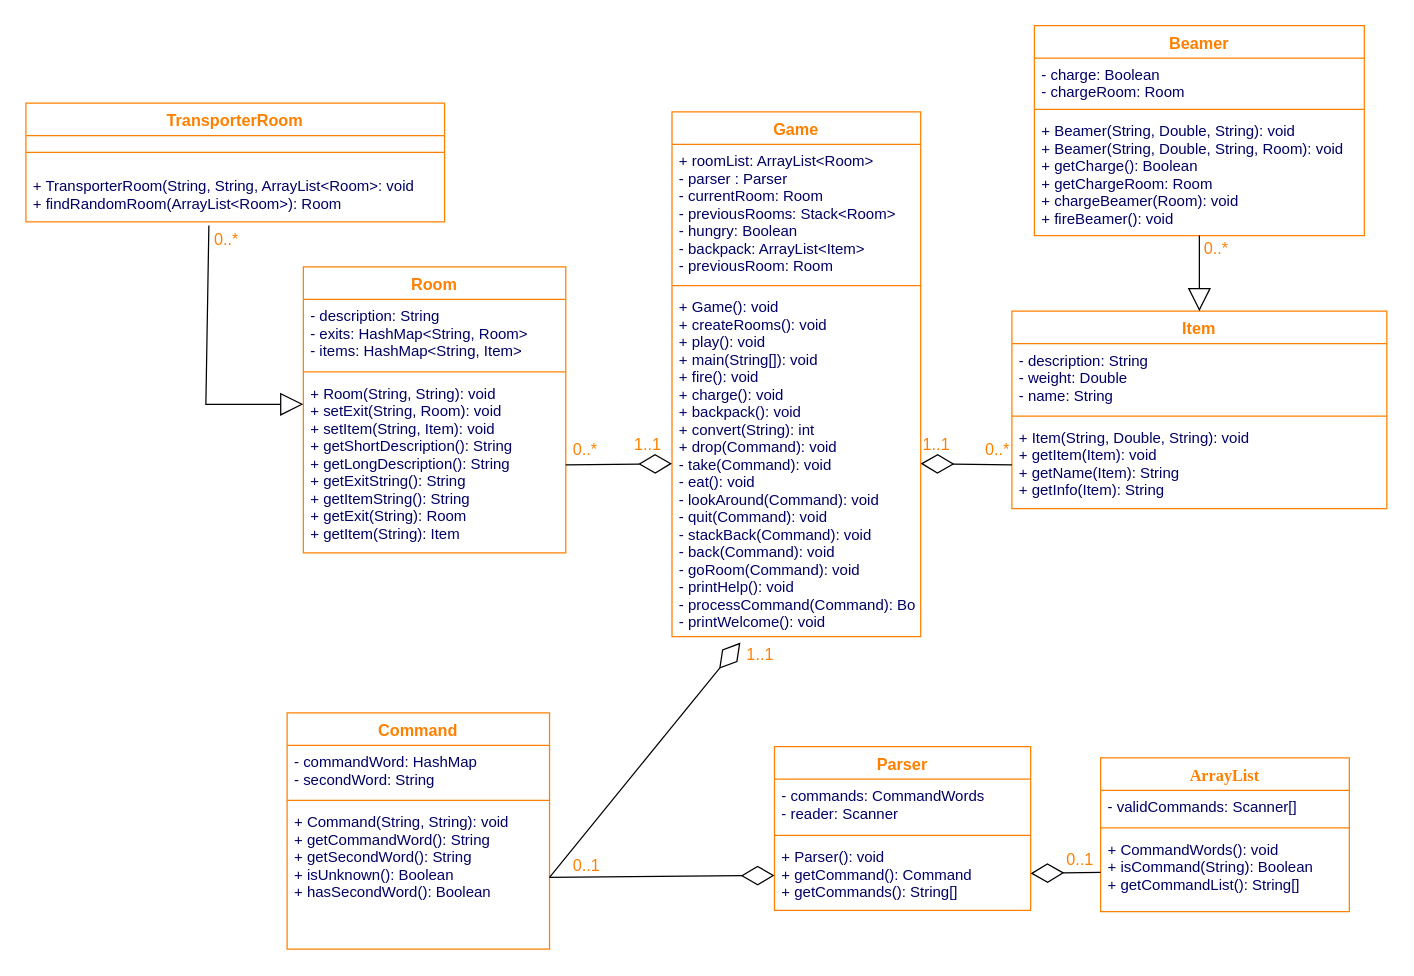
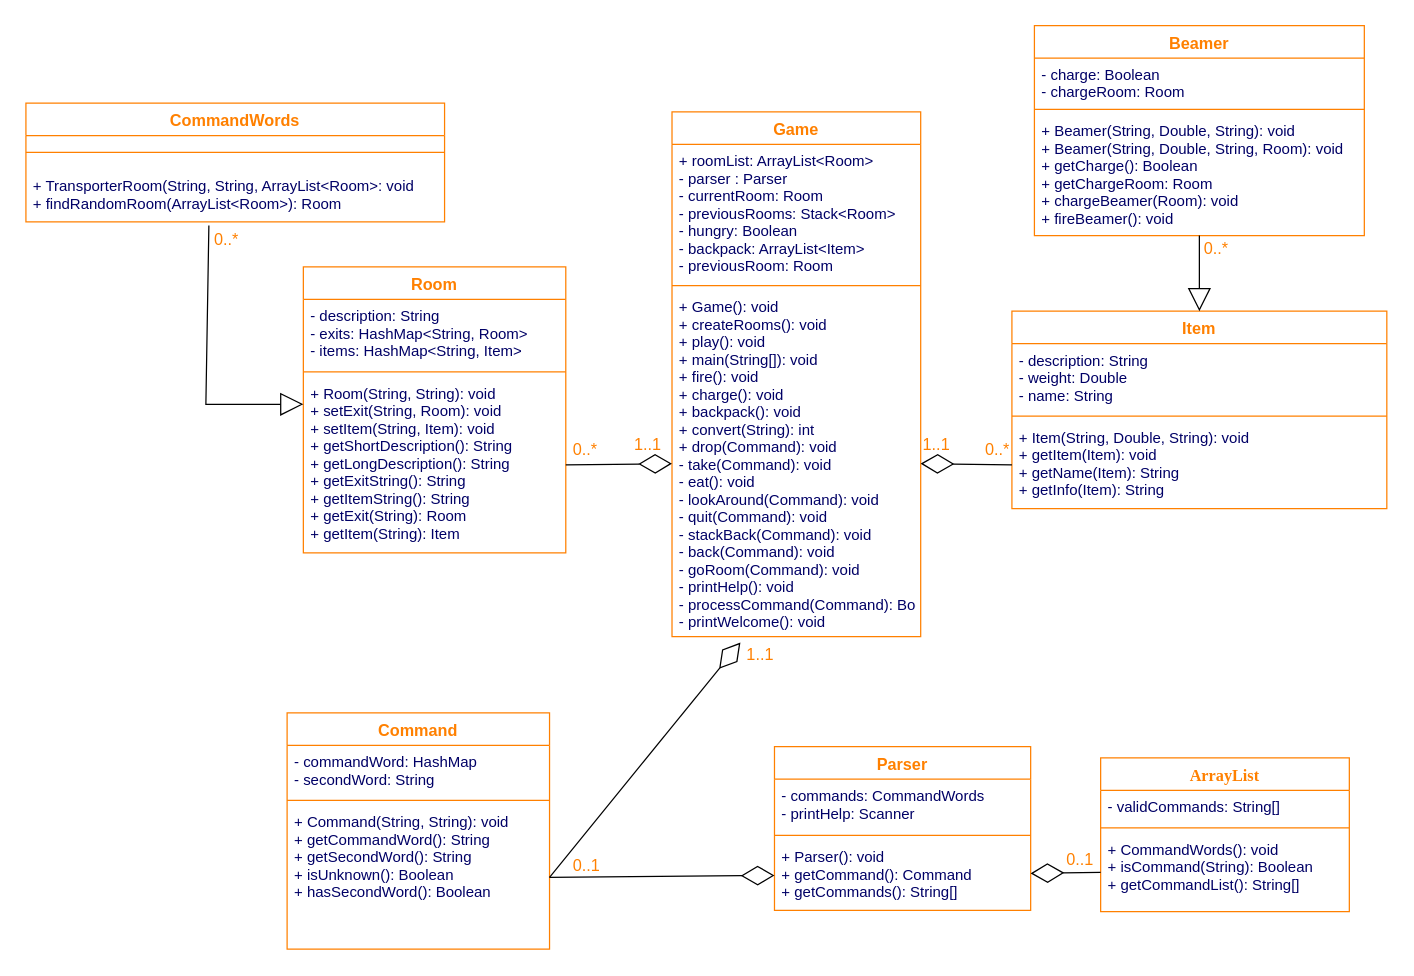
node "TransporterRoom": label "TransporterRoom" -> "CommandWords"
node "- commands: CommandWords - reader: Scanner": label "- commands: CommandWords - reader: Scanner" -> "- commands: CommandWords - printHelp: Scanner"
node "- validCommands: Scanner[]": label "- validCommands: Scanner[]" -> "- validCommands: String[]"
